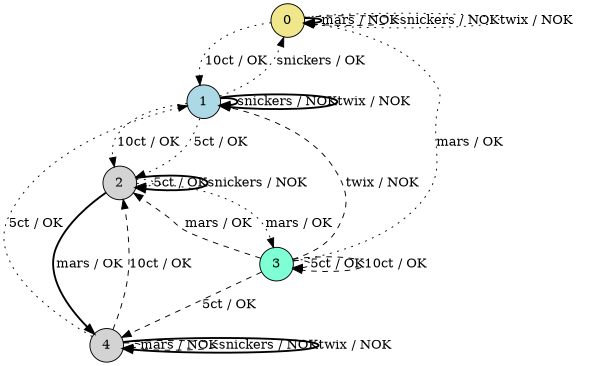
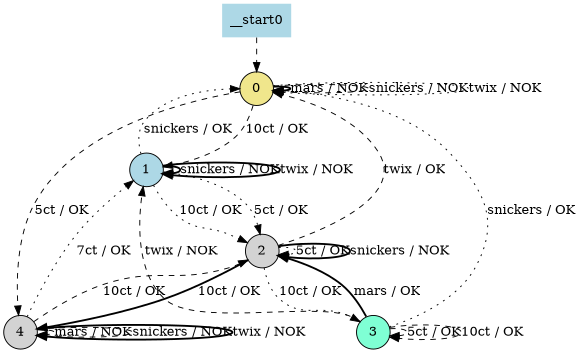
node "__start0": added
edge "0" -> "1": style dotted -> dashed
edge "3" -> "0": label "mars / OK" -> "snickers / OK"
edge "2" -> "0": added, label "twix / OK"
edge "4" -> "1": label "5ct / OK" -> "7ct / OK"
edge "2" -> "3": label "mars / OK" -> "10ct / OK"
edge "3" -> "2": style dashed -> bold
edge "2" -> "4": label "mars / OK" -> "10ct / OK"
edge "3" -> "4": now "0" -> "4"
